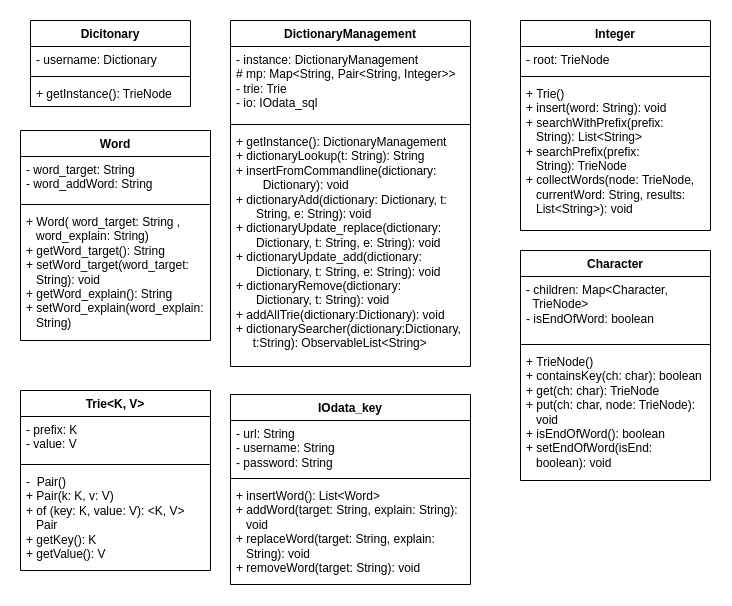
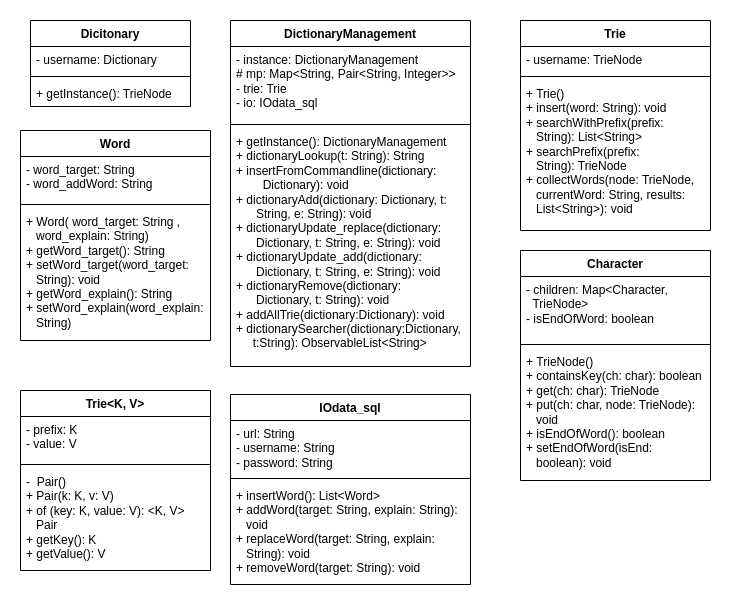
node "Integer": label "Integer" -> "Trie"
node "- root: TrieNode": label "- root: TrieNode" -> "- username: TrieNode"
node "IOdata_key": label "IOdata_key" -> "IOdata_sql"
